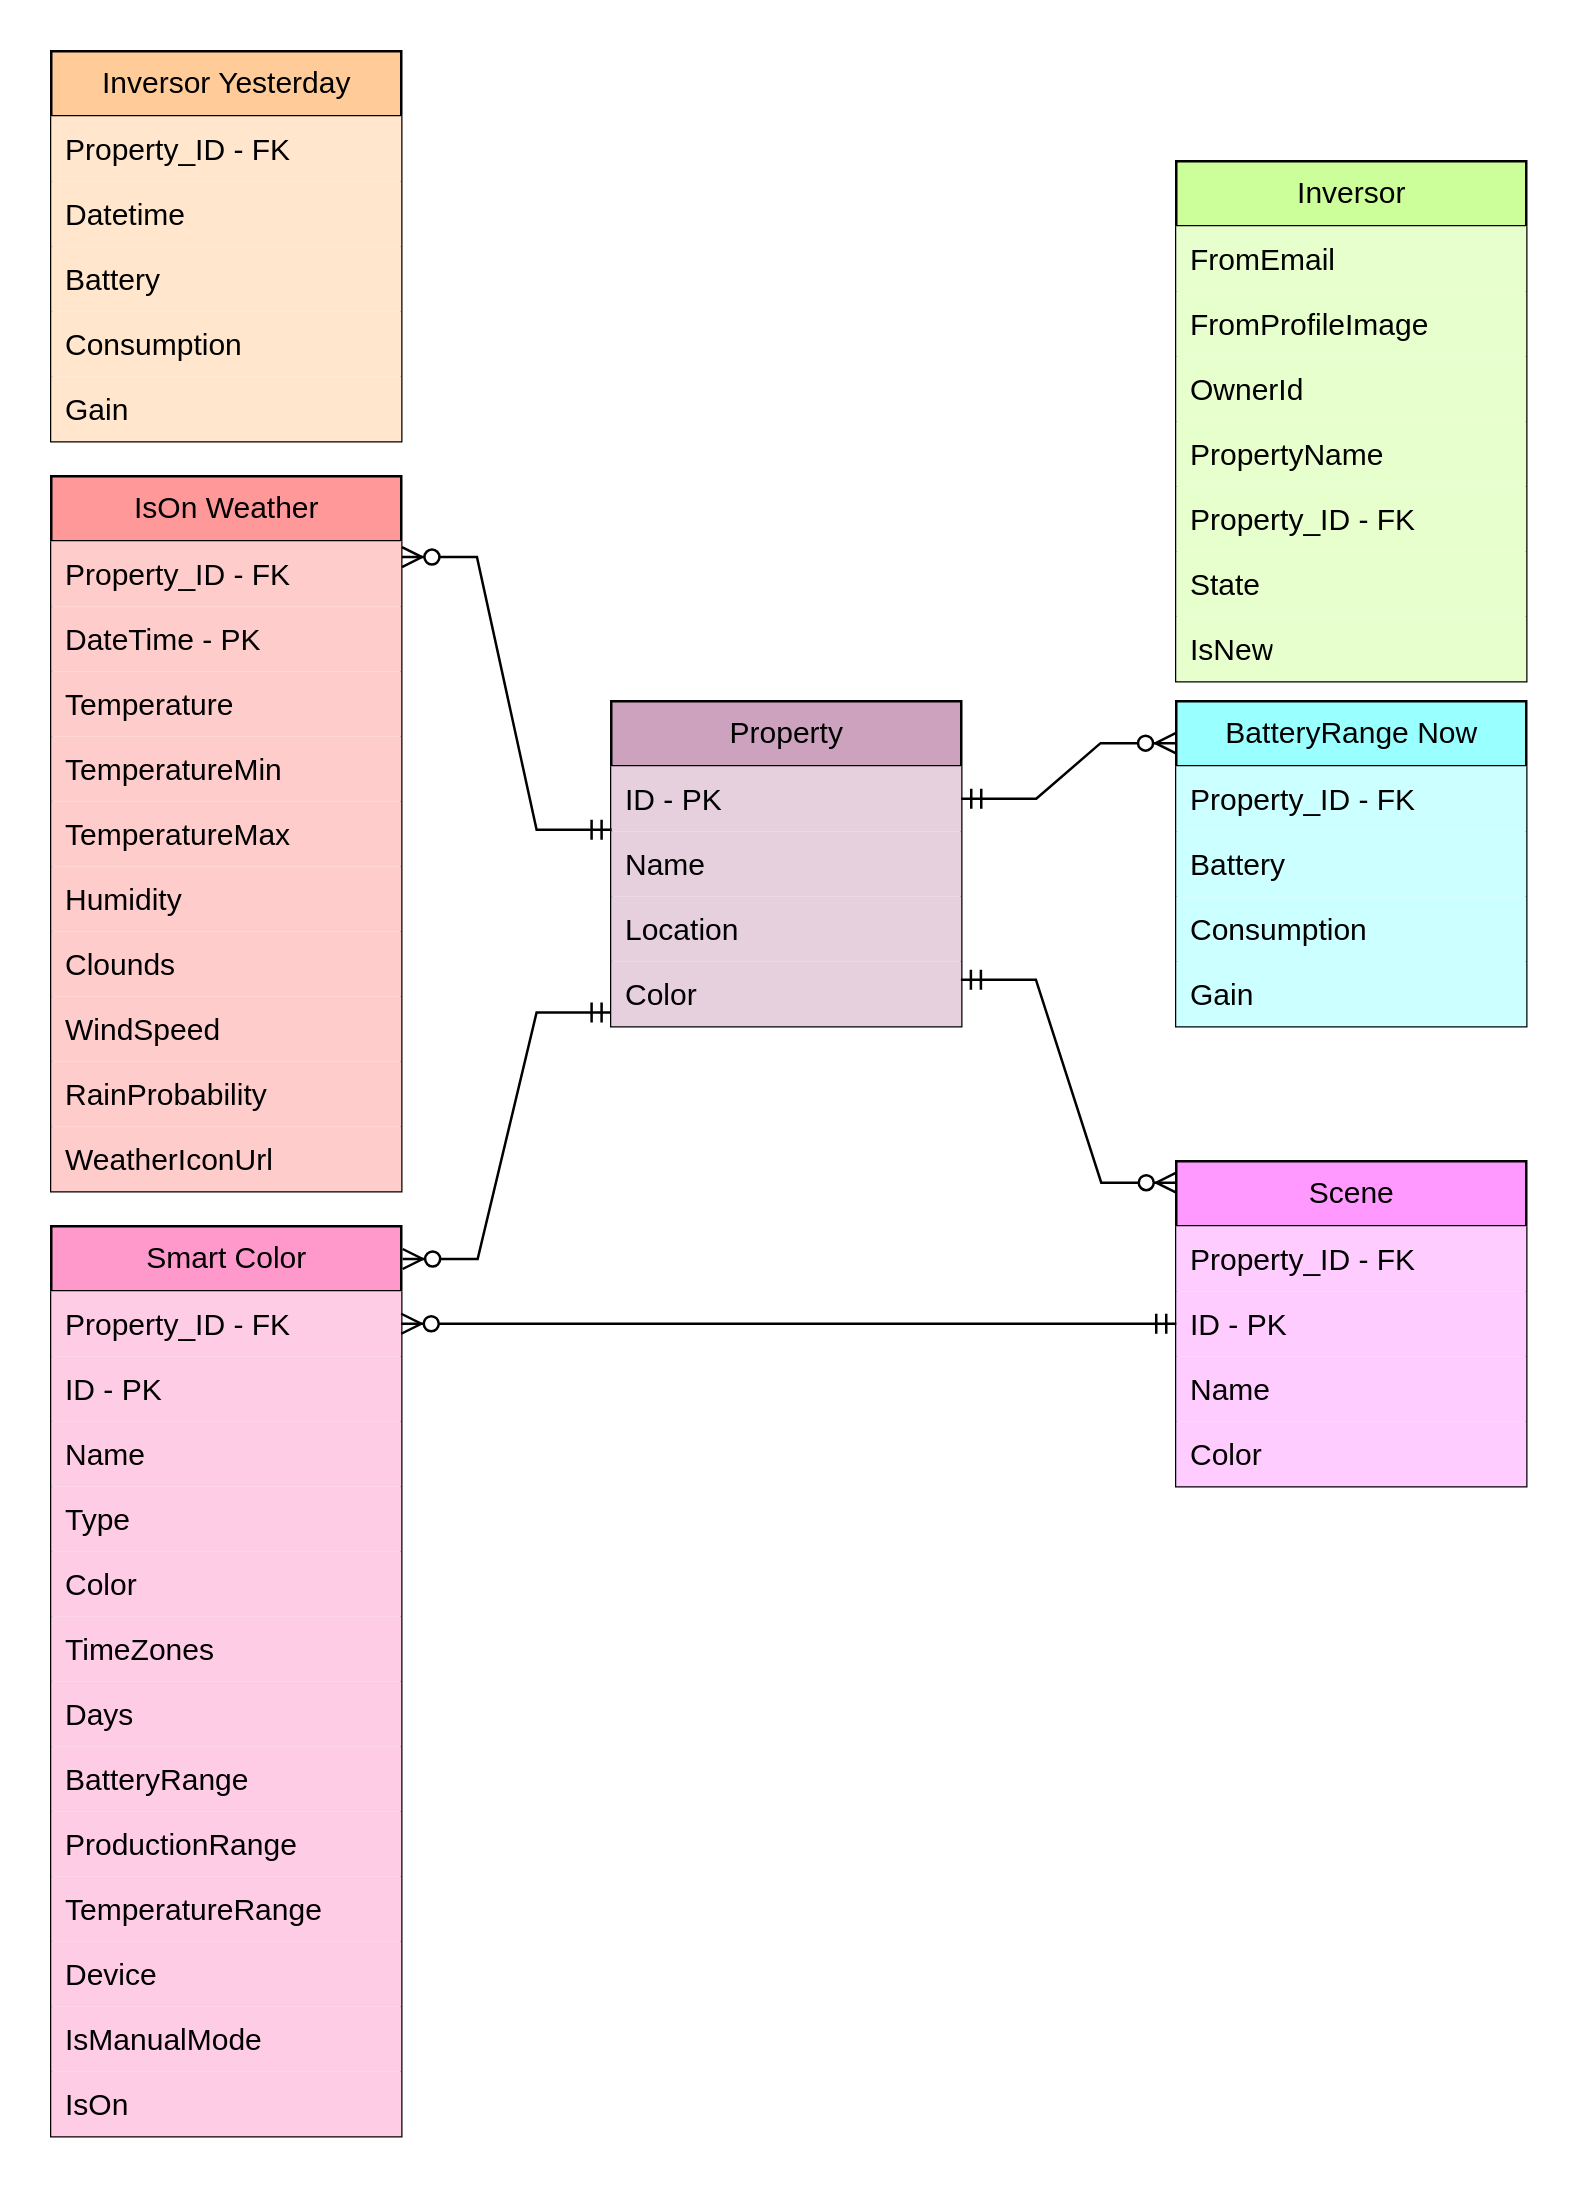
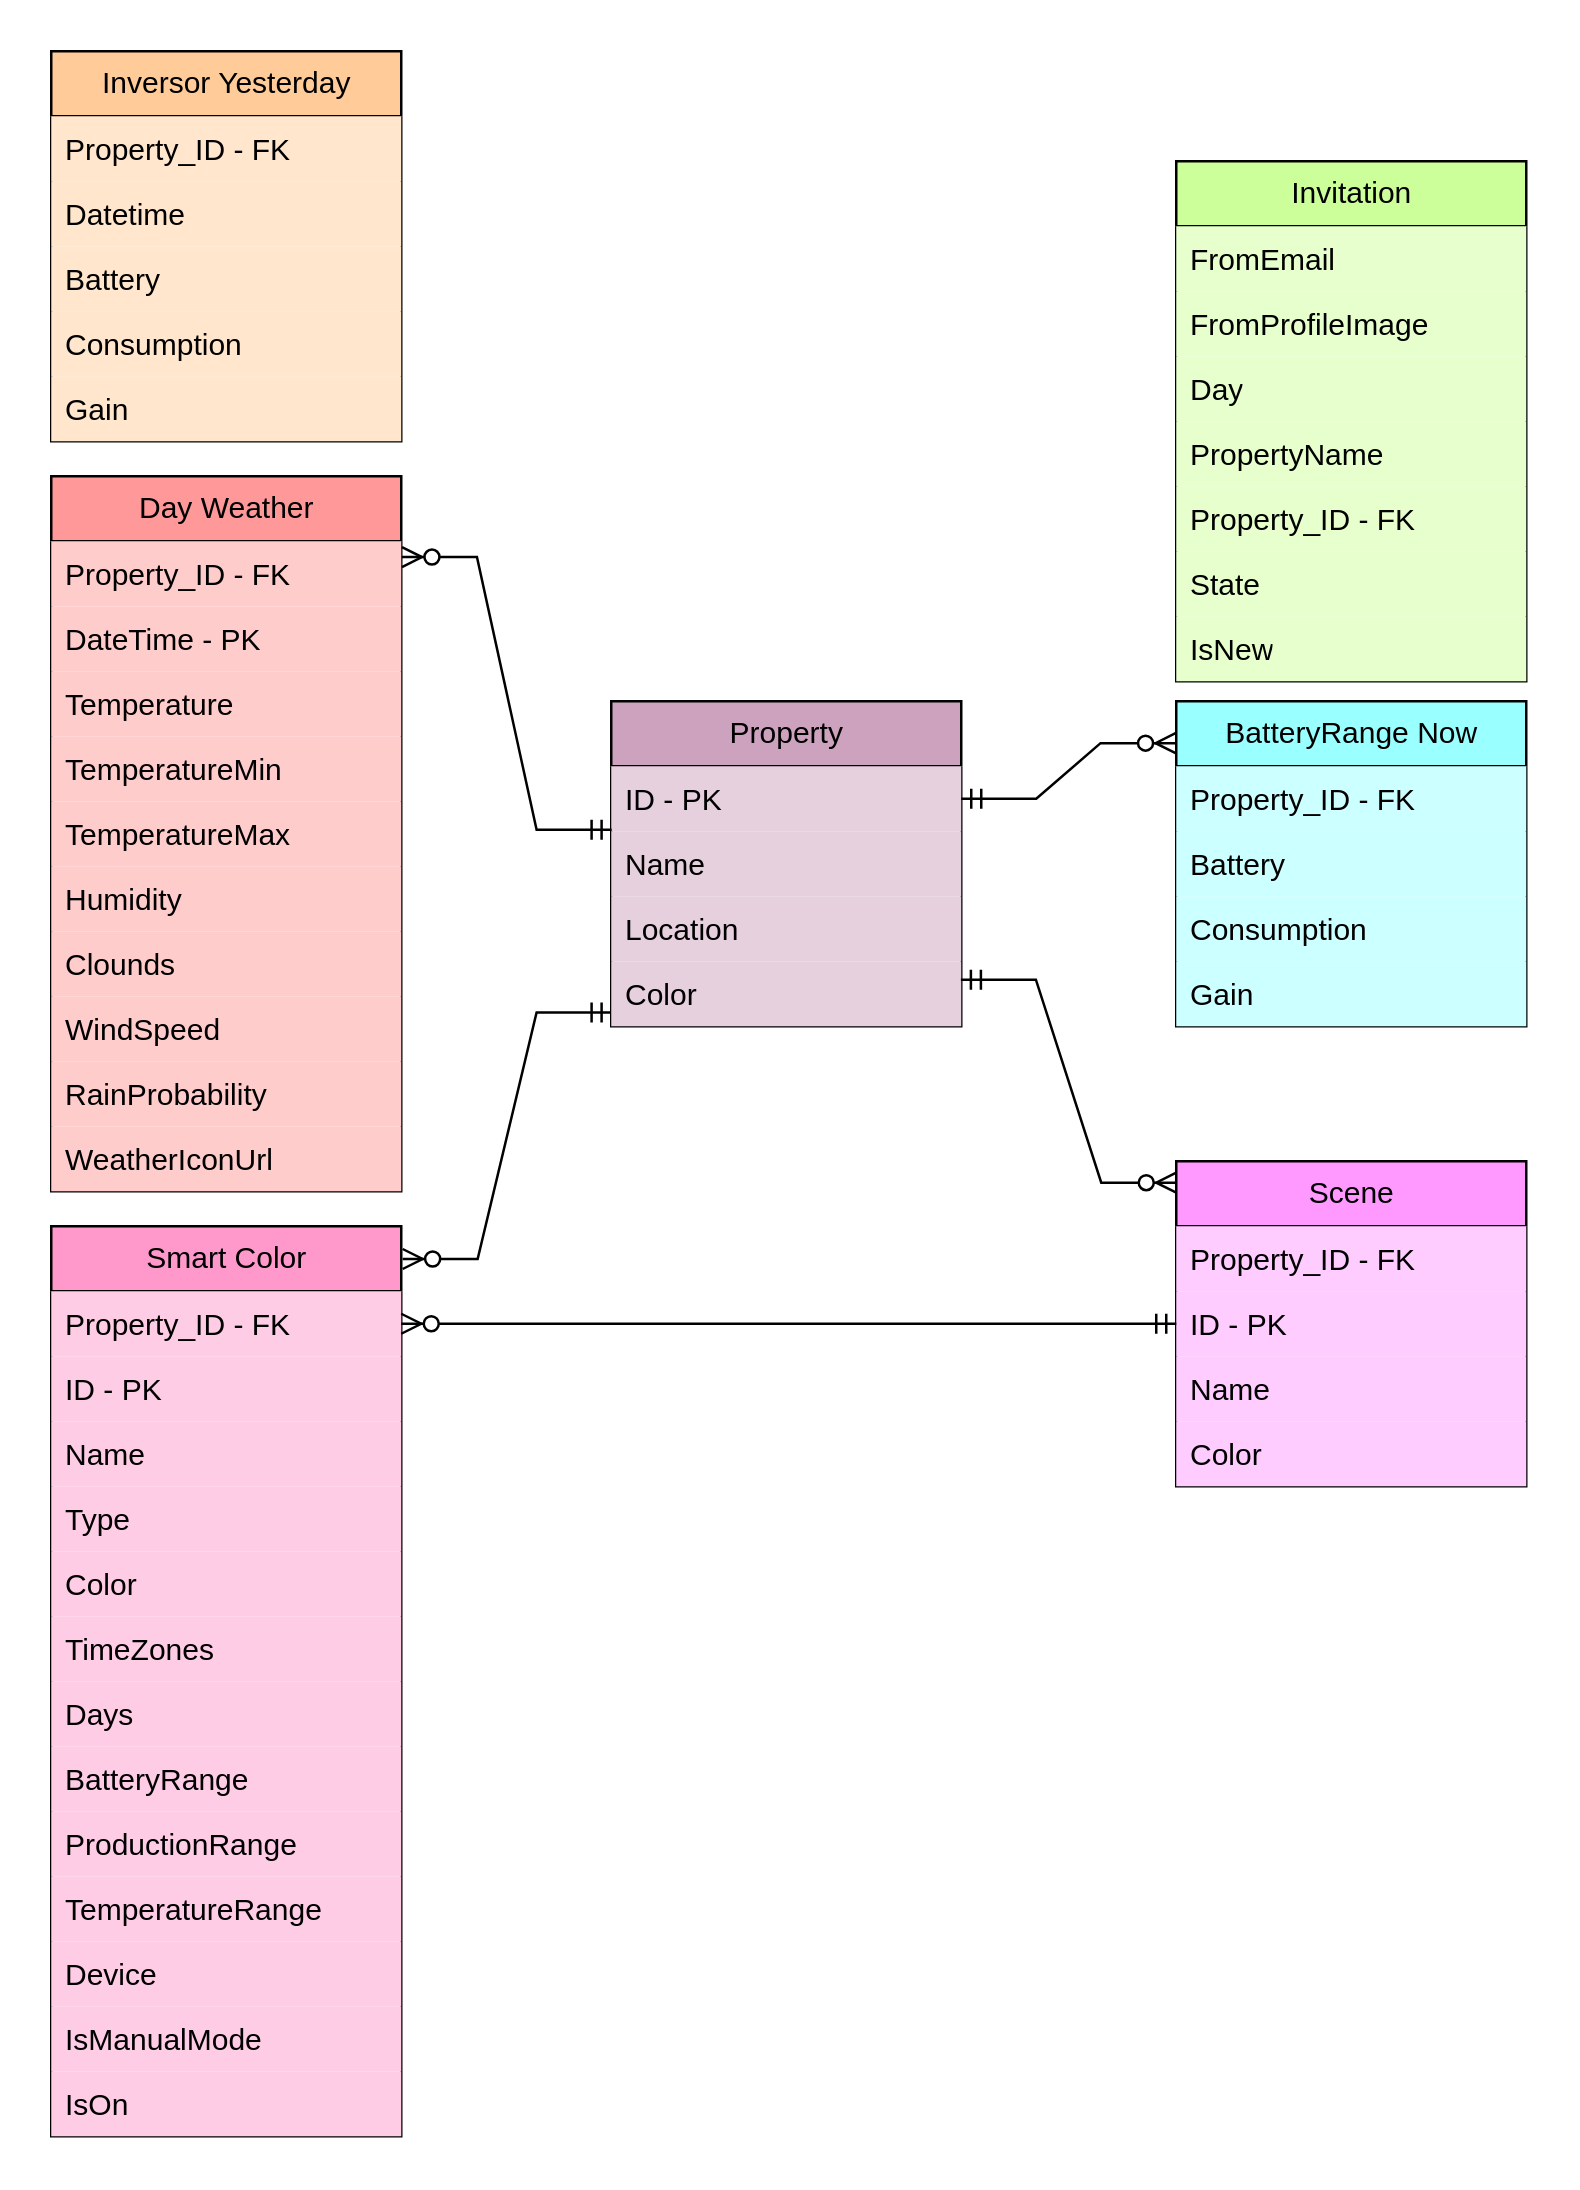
node "Inversor": label "Inversor" -> "Invitation"
node "OwnerId": label "OwnerId" -> "Day"
node "IsOn Weather": label "IsOn Weather" -> "Day Weather"
